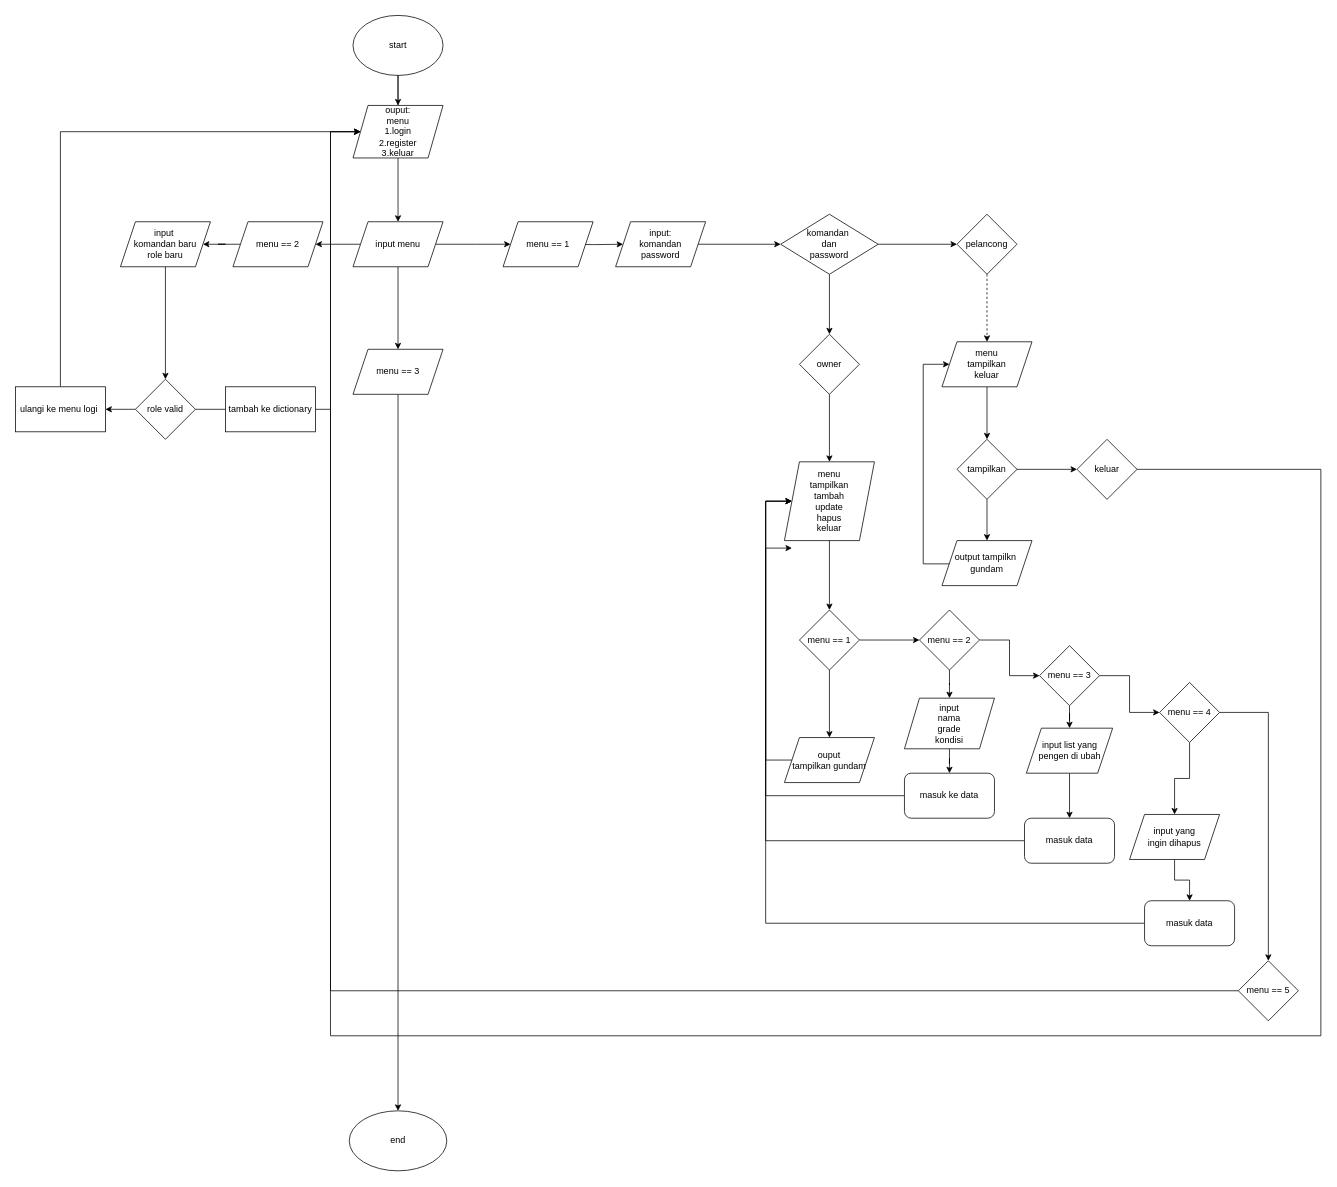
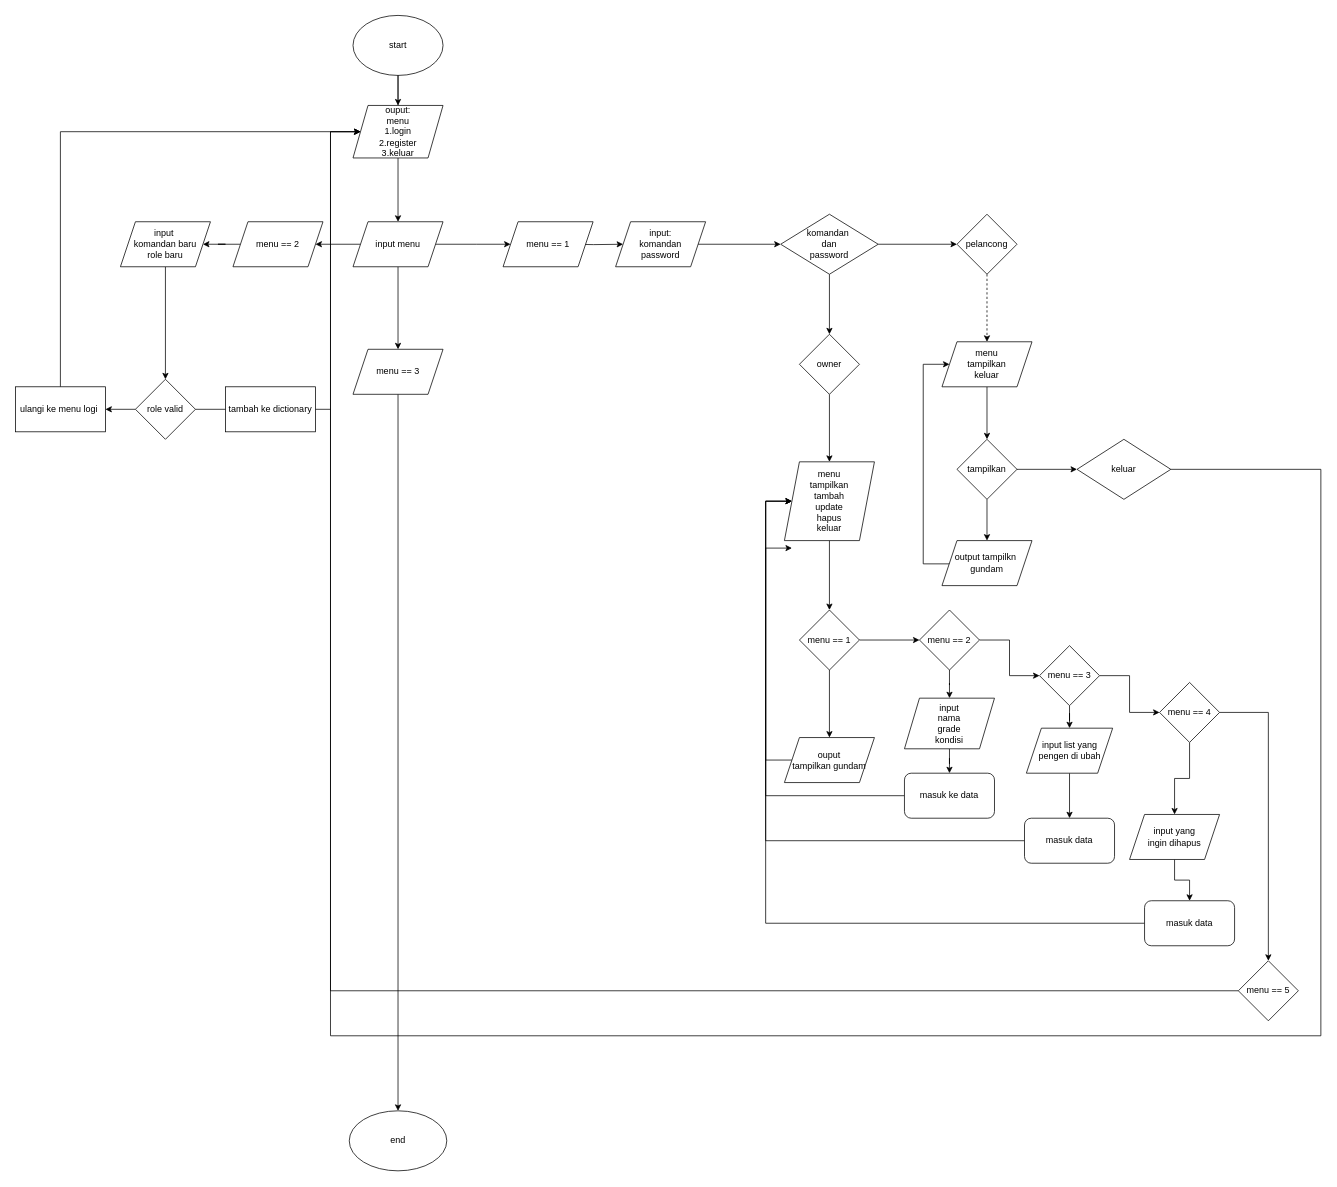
node "keluar": size 60x60 -> 94x60
